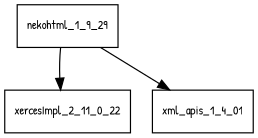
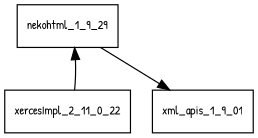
edge "nekohtml_1_9_29" -> "xercesImpl_2_11_0_22": reversed
node "xml_apis_1_4_01": label "xml_apis_1_4_01" -> "xml_apis_1_9_01"
